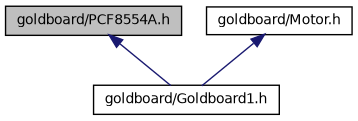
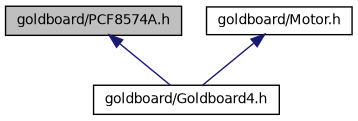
node "goldboard/PCF8554A.h": label "goldboard/PCF8554A.h" -> "goldboard/PCF8574A.h"
node "goldboard/Goldboard1.h": label "goldboard/Goldboard1.h" -> "goldboard/Goldboard4.h"
